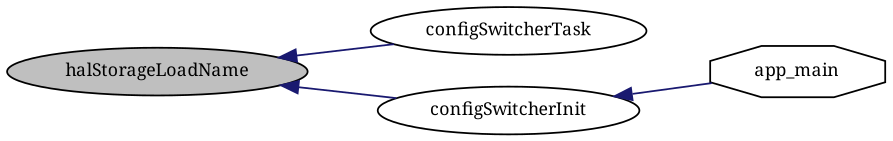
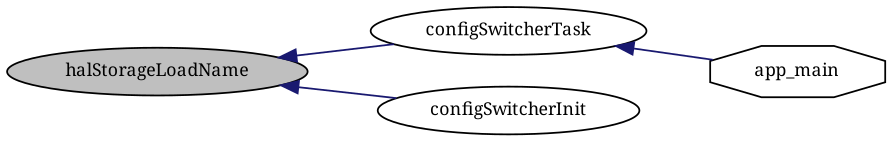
edge "app_main" -> "configSwitcherInit": now "app_main" -> "configSwitcherTask"
